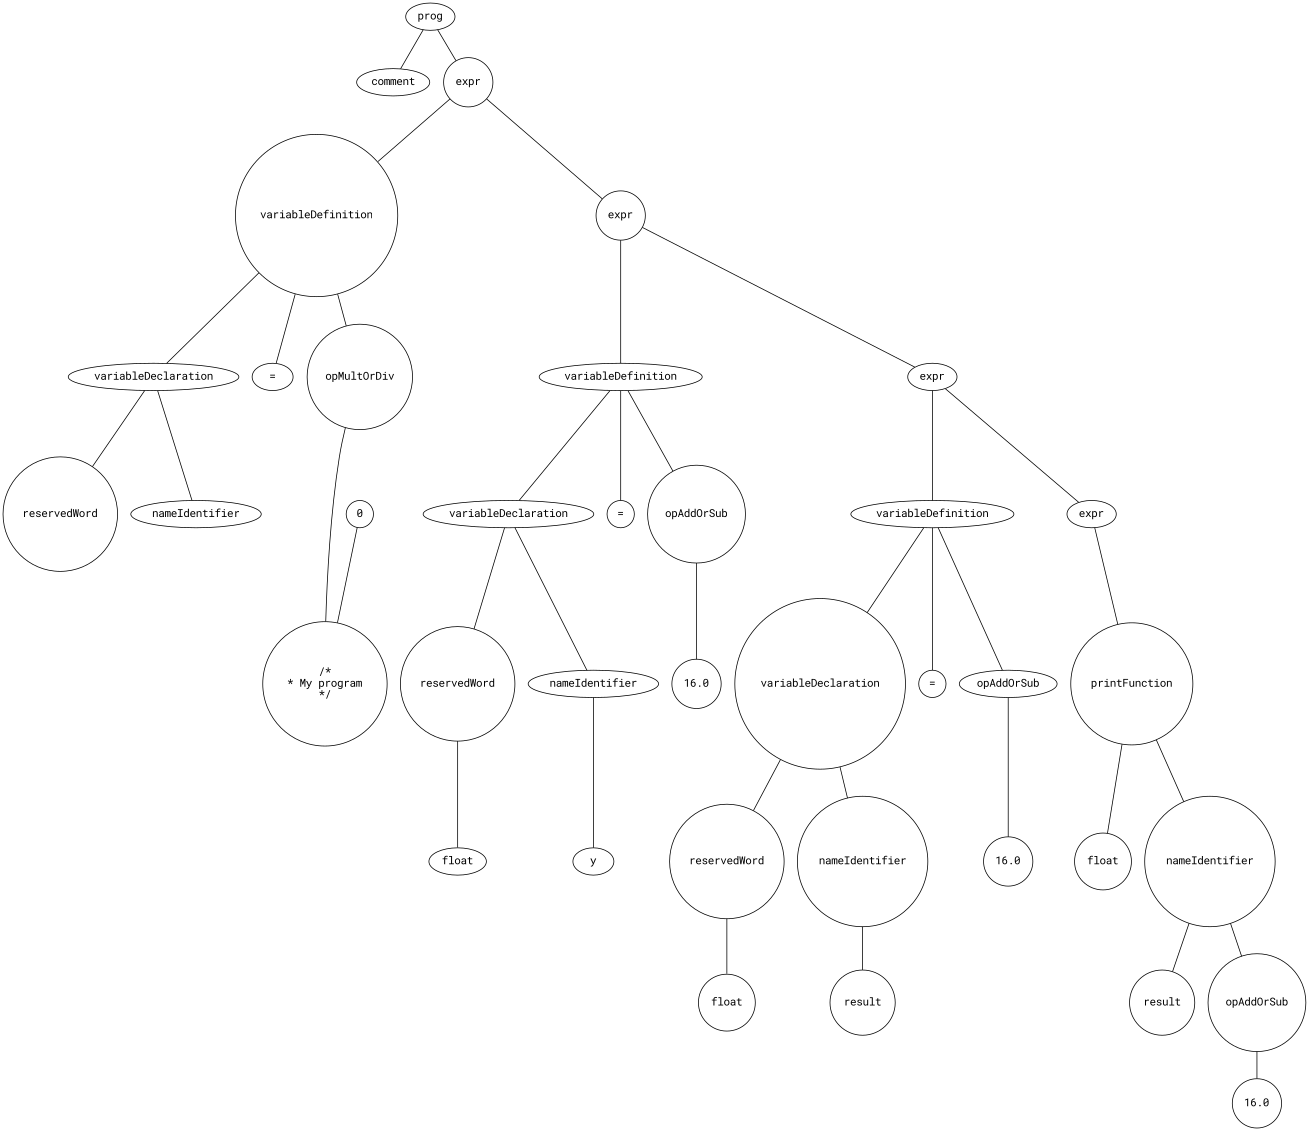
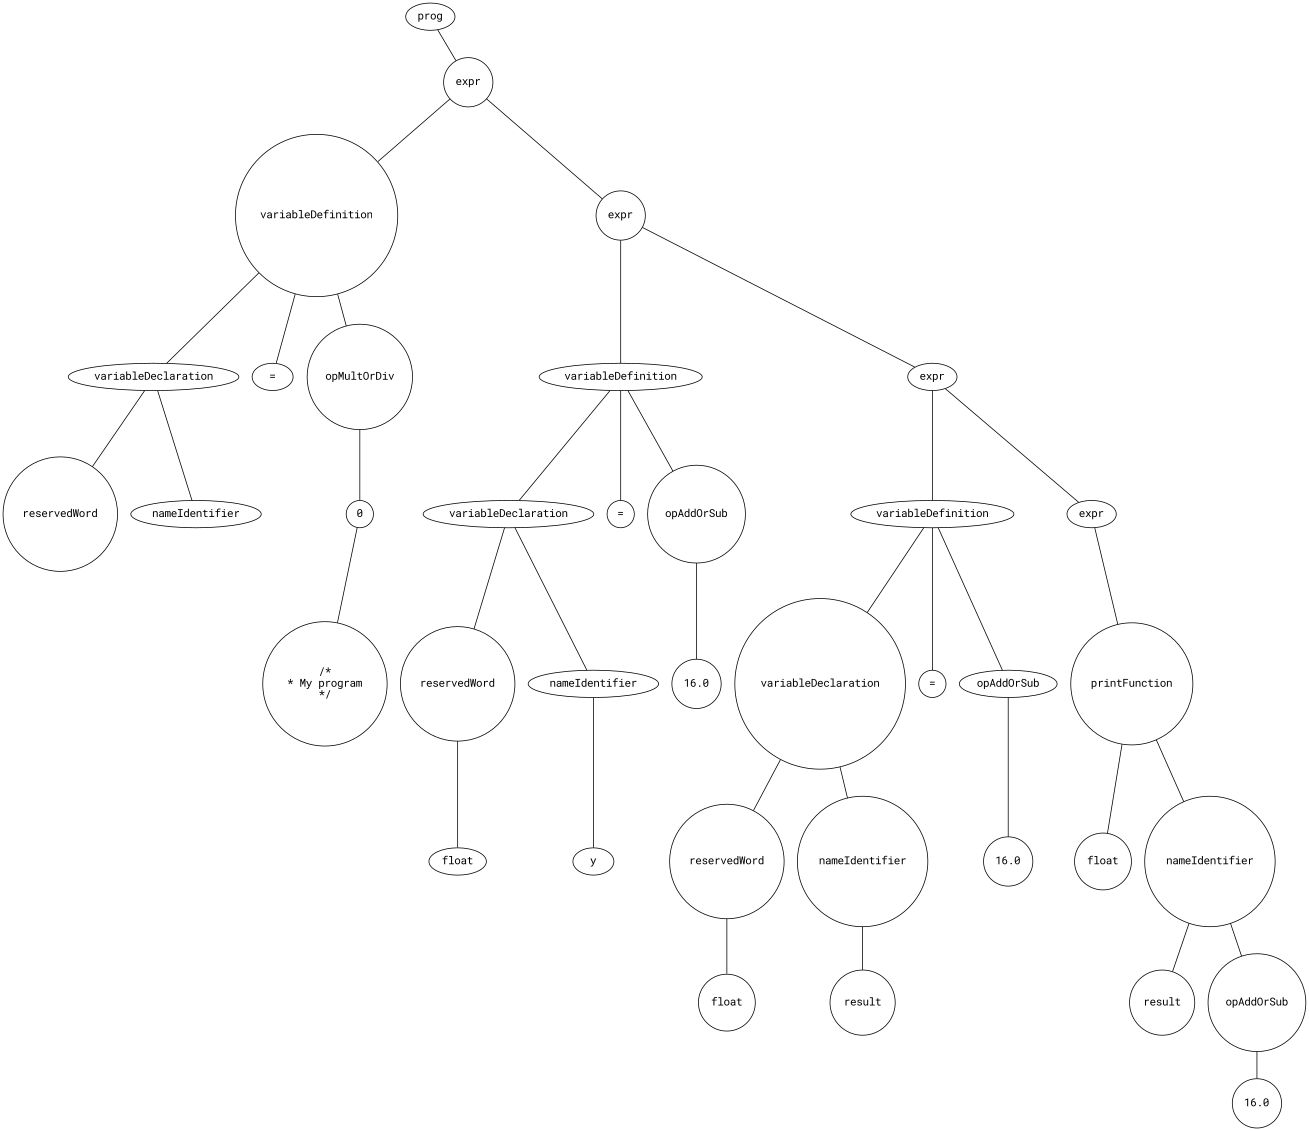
node "comment": removed
edge "opMultOrDiv" -- "/* * My program */": now "opMultOrDiv" -- "0"
